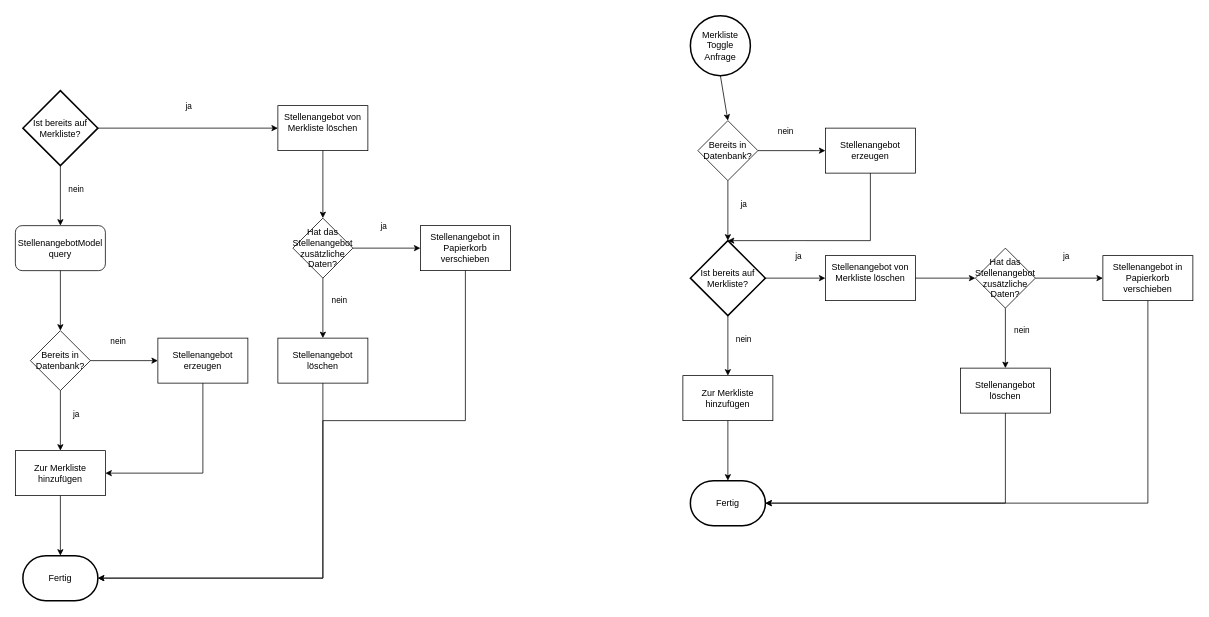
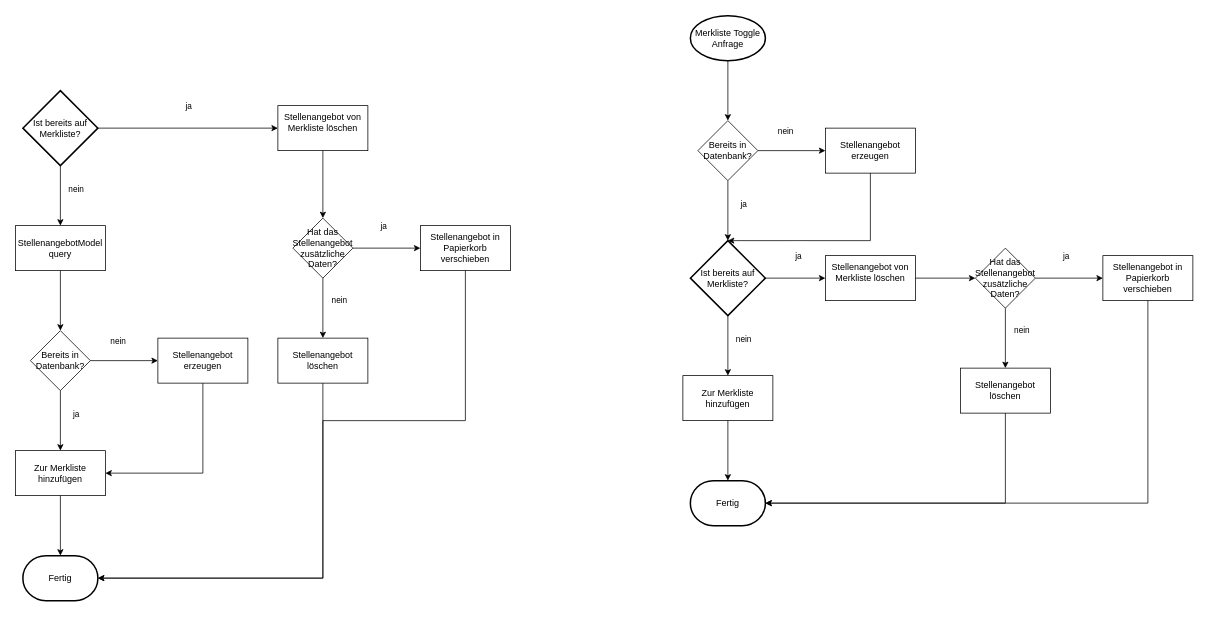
node "Merkliste Toggle Anfrage": size 60x60 -> 75x45
node "StellenangebotModel query": shape rounded rectangle -> rectangle
